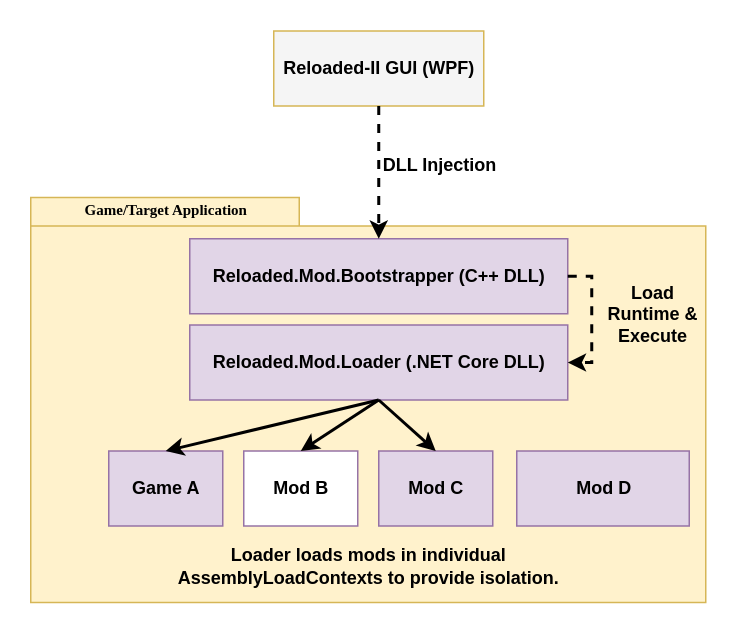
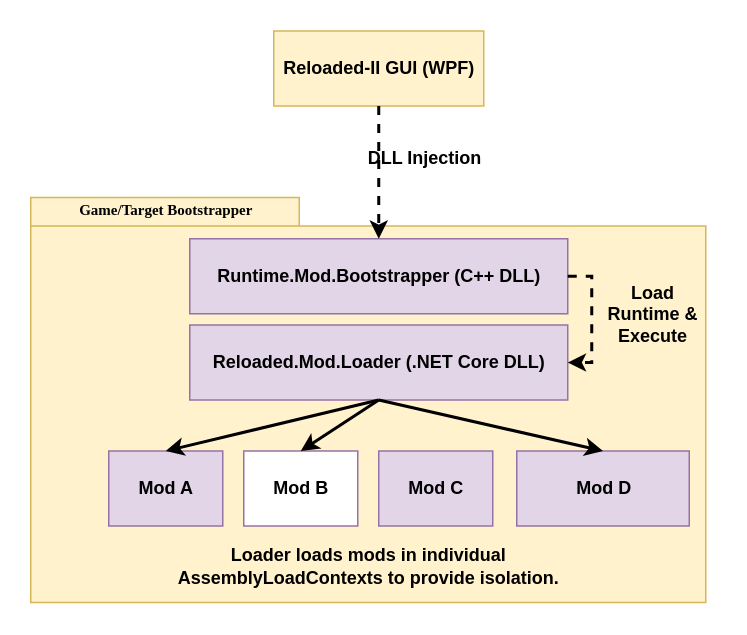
node "Reloaded-II GUI (WPF)": fillcolor #f5f5f5 -> #fff2cc
node "DLL Injection": moved (440, 166) -> (425, 158)
node "Game/Target Application": label "Game/Target Application" -> "Game/Target Bootstrapper"
node "Reloaded.Mod.Bootstrapper (C++ DLL)": label "Reloaded.Mod.Bootstrapper (C++ DLL)" -> "Runtime.Mod.Bootstrapper (C++ DLL)"
edge "Reloaded.Mod.Loader (.NET Core DLL)" -> "Mod C": removed
edge "Reloaded.Mod.Loader (.NET Core DLL)" -> "Mod D": added
node "Game A": label "Game A" -> "Mod A"
